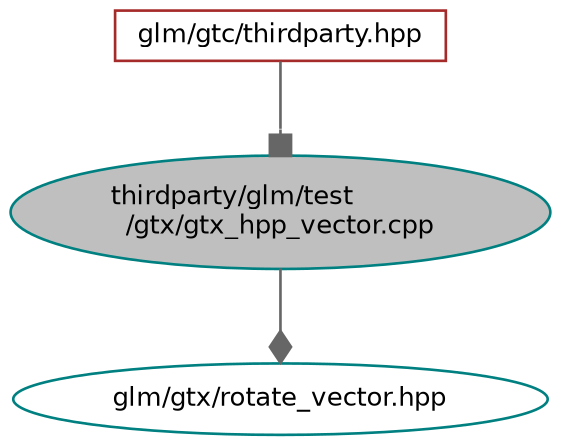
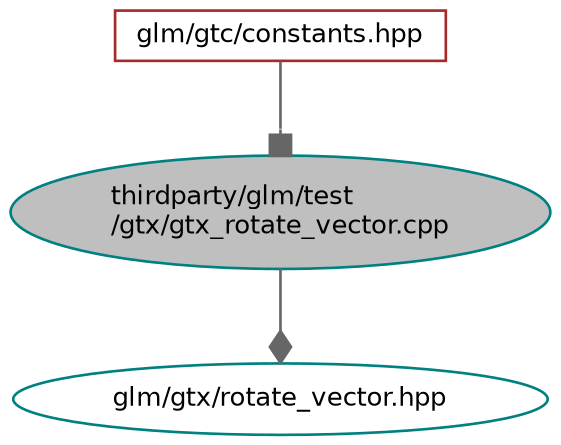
node "glm/gtc/thirdparty.hpp": label "glm/gtc/thirdparty.hpp" -> "glm/gtc/constants.hpp"
node "thirdparty/glm/test /gtx/gtx_hpp_vector.cpp": label "thirdparty/glm/test /gtx/gtx_hpp_vector.cpp" -> "thirdparty/glm/test /gtx/gtx_rotate_vector.cpp"
